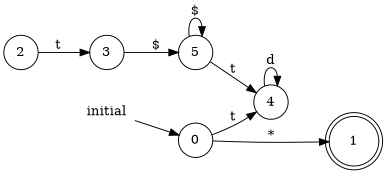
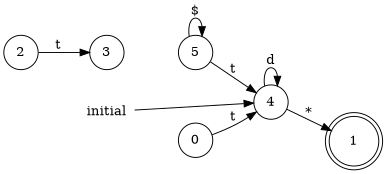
edge "3" -> "5": removed, label "$"
edge "initial" -> "0": now "initial" -> "4"
edge "0" -> "1": now "4" -> "1"
